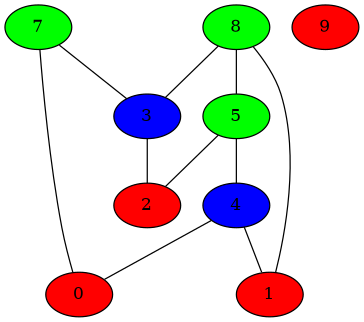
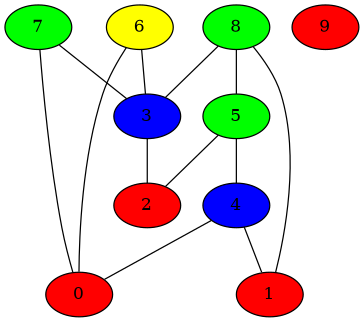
node "6": added
